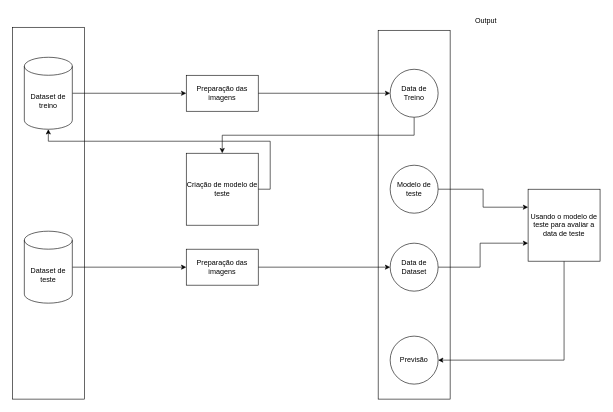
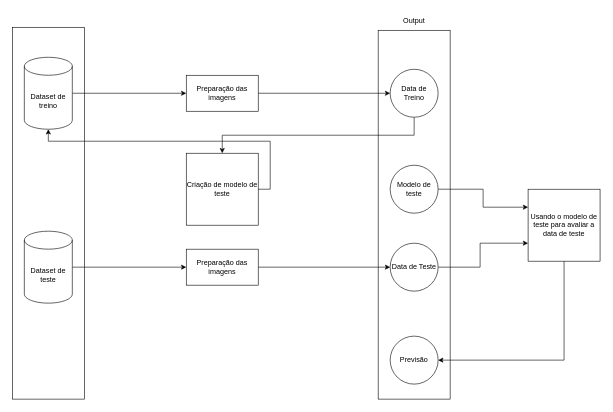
node "Output": moved (486, 21) -> (414, 21)
node "Data de Dataset": label "Data de Dataset" -> "Data de Teste"
